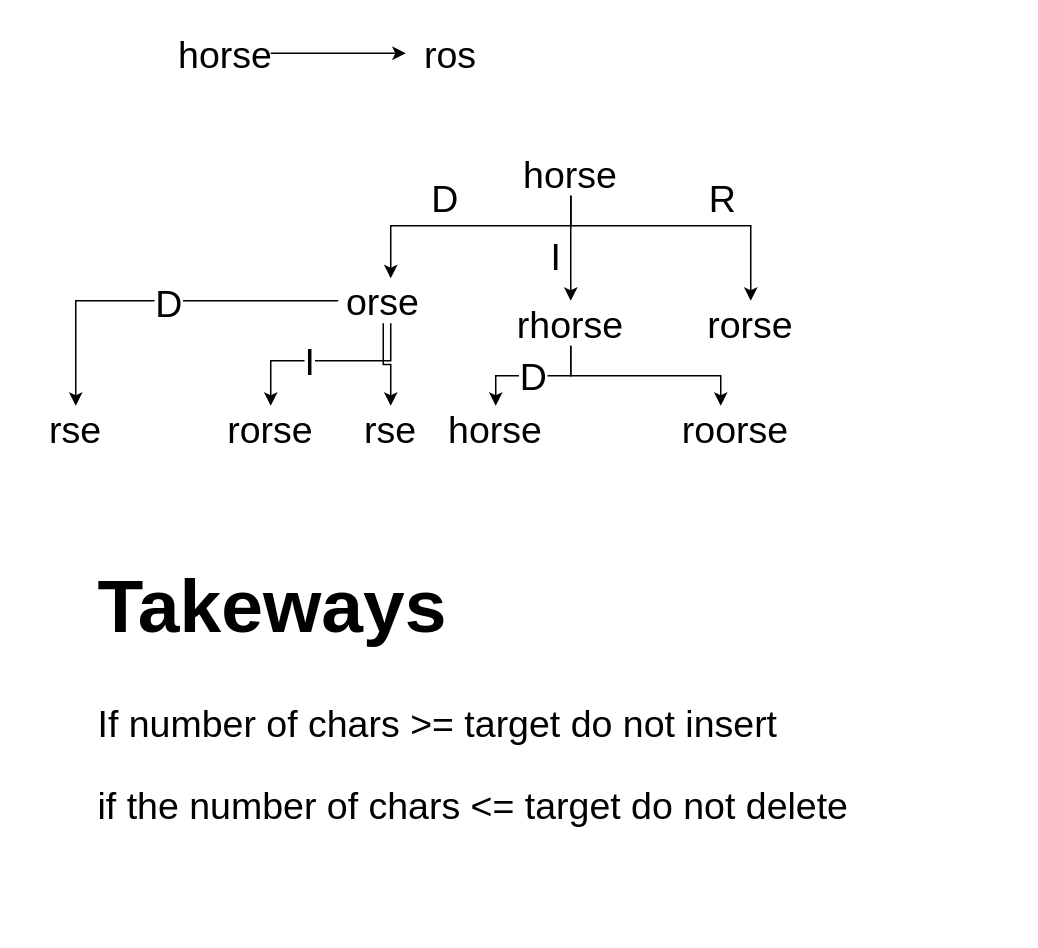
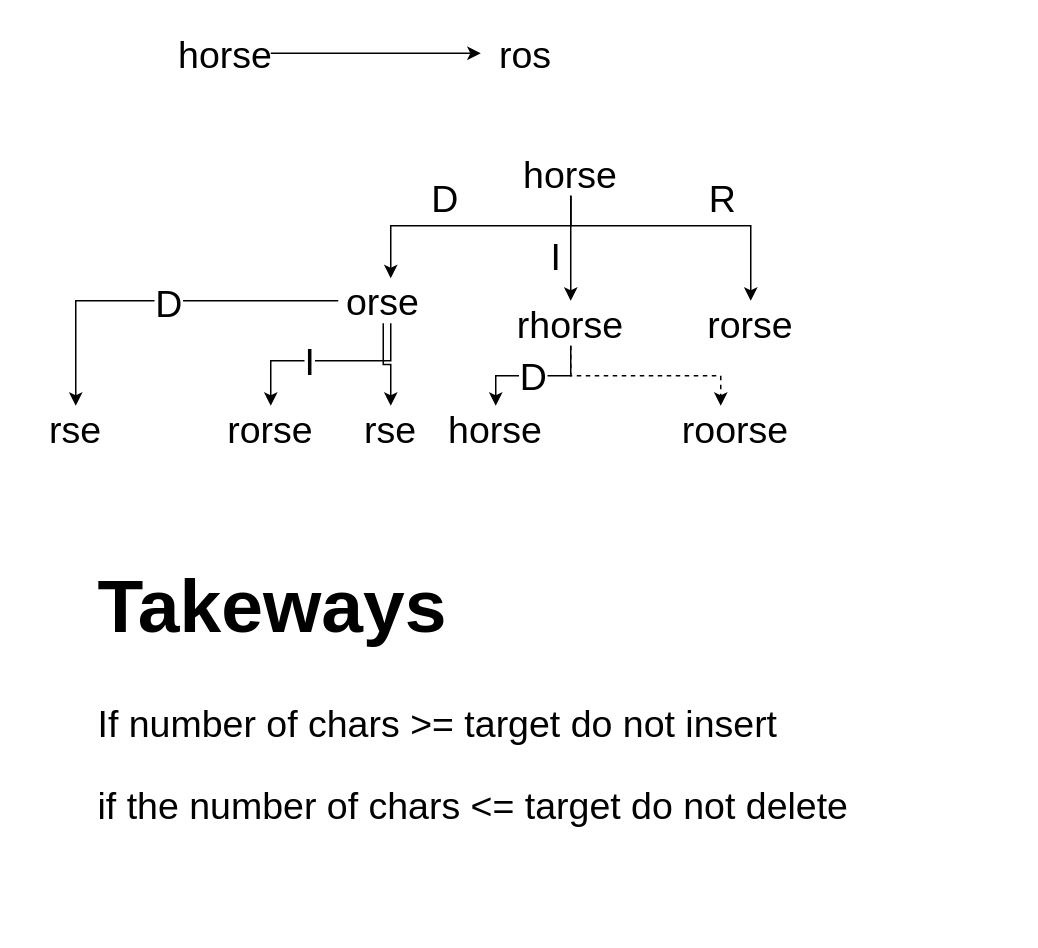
node "ros": moved (451, 53) -> (526, 53)
edge "rhorse" -> "roorse": style solid -> dashed
